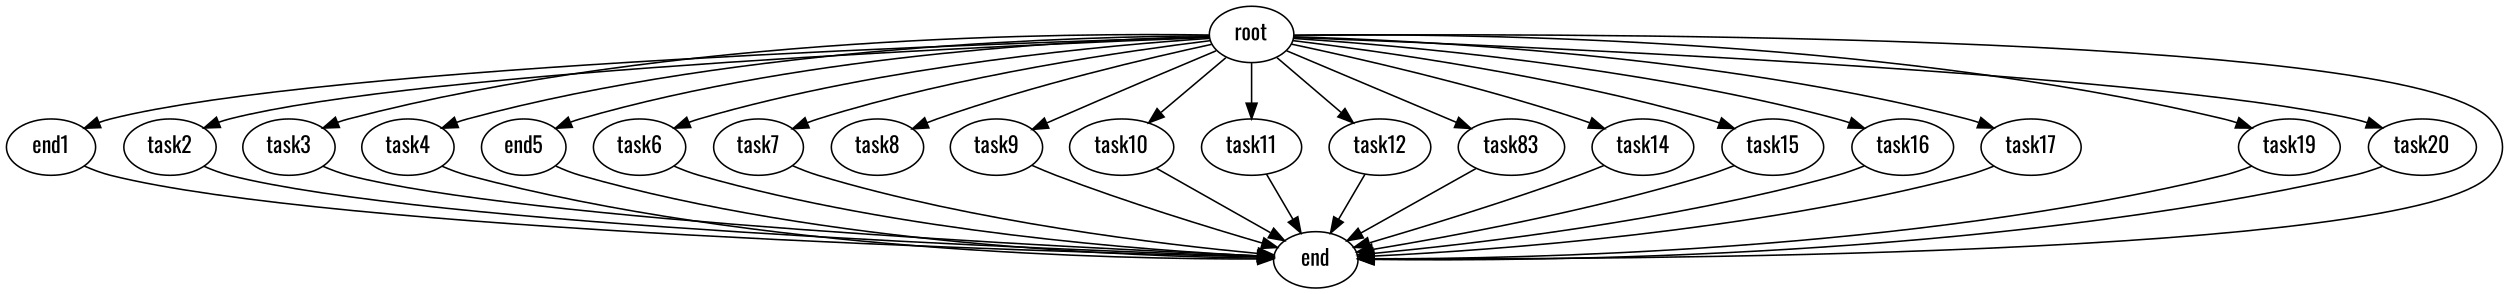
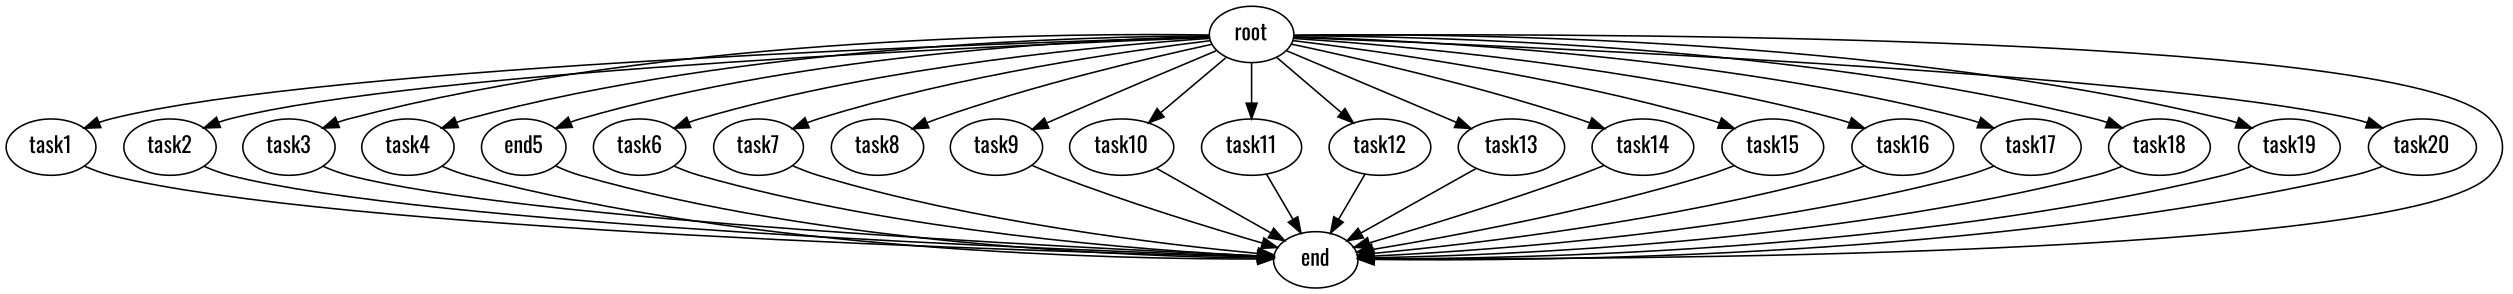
node "end1": label "end1" -> "task1"
node "task83": label "task83" -> "task13"
node "task18": added
